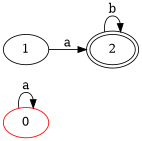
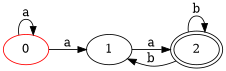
edge "0" -> "1": added, label "a"
edge "2" -> "1": added, label "b"
